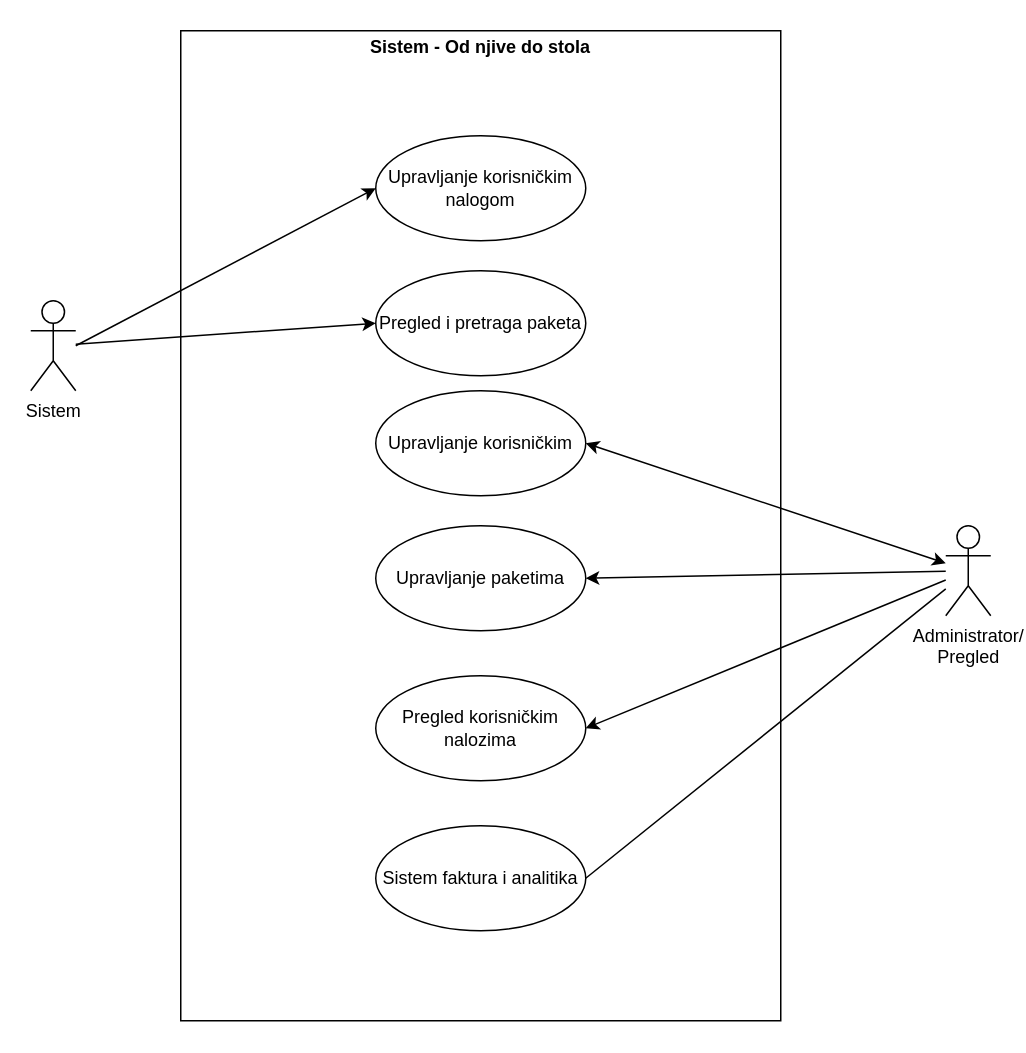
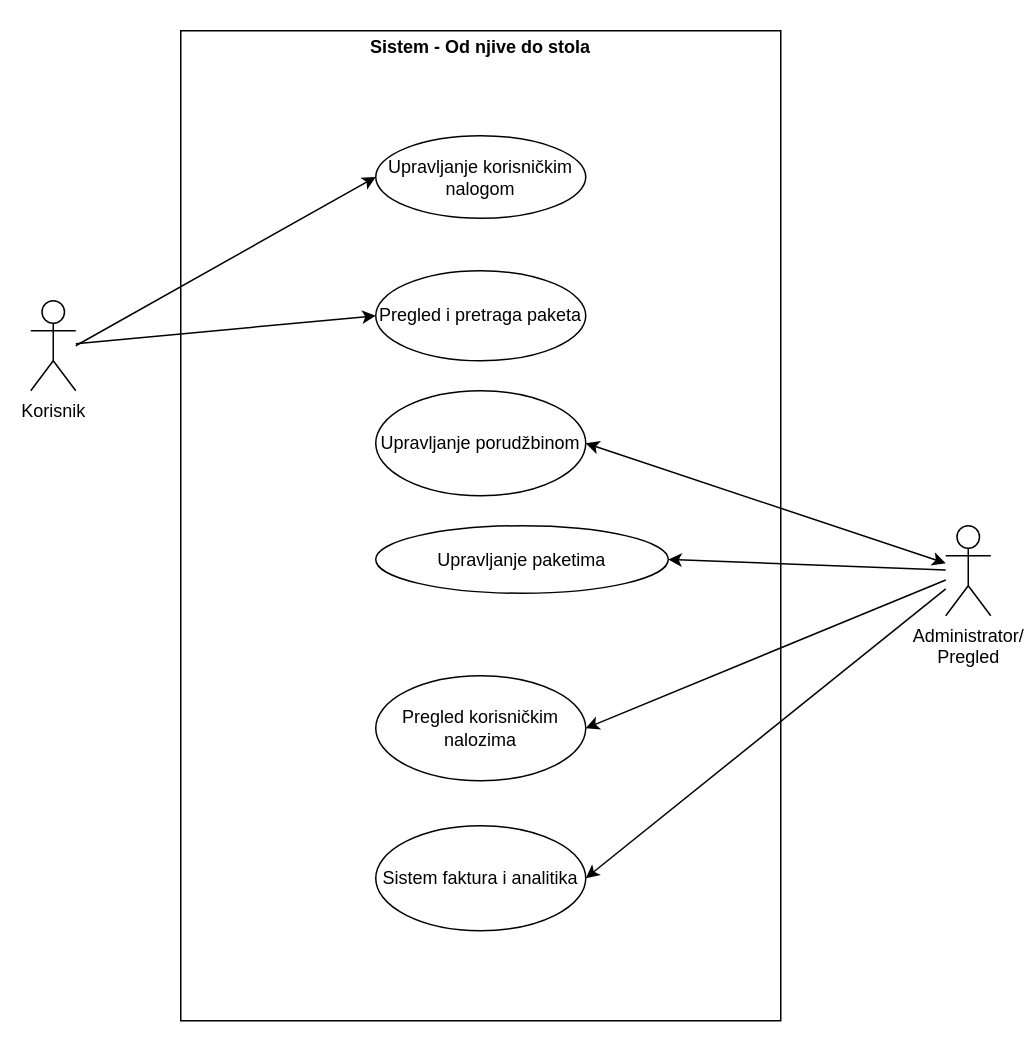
node "Upravljanje korisničkim nalogom": size 210x105 -> 210x83
node "Pregled i pretraga paketa": size 210x105 -> 210x90
node "Sistem": label "Sistem" -> "Korisnik"
node "Upravljanje korisničkim": label "Upravljanje korisničkim" -> "Upravljanje porudžbinom"
node "Upravljanje paketima": size 210x105 -> 293x68
edge "Administrator/ Pregled" -- "Sistem faktura i analitika": arrowhead none -> classic
